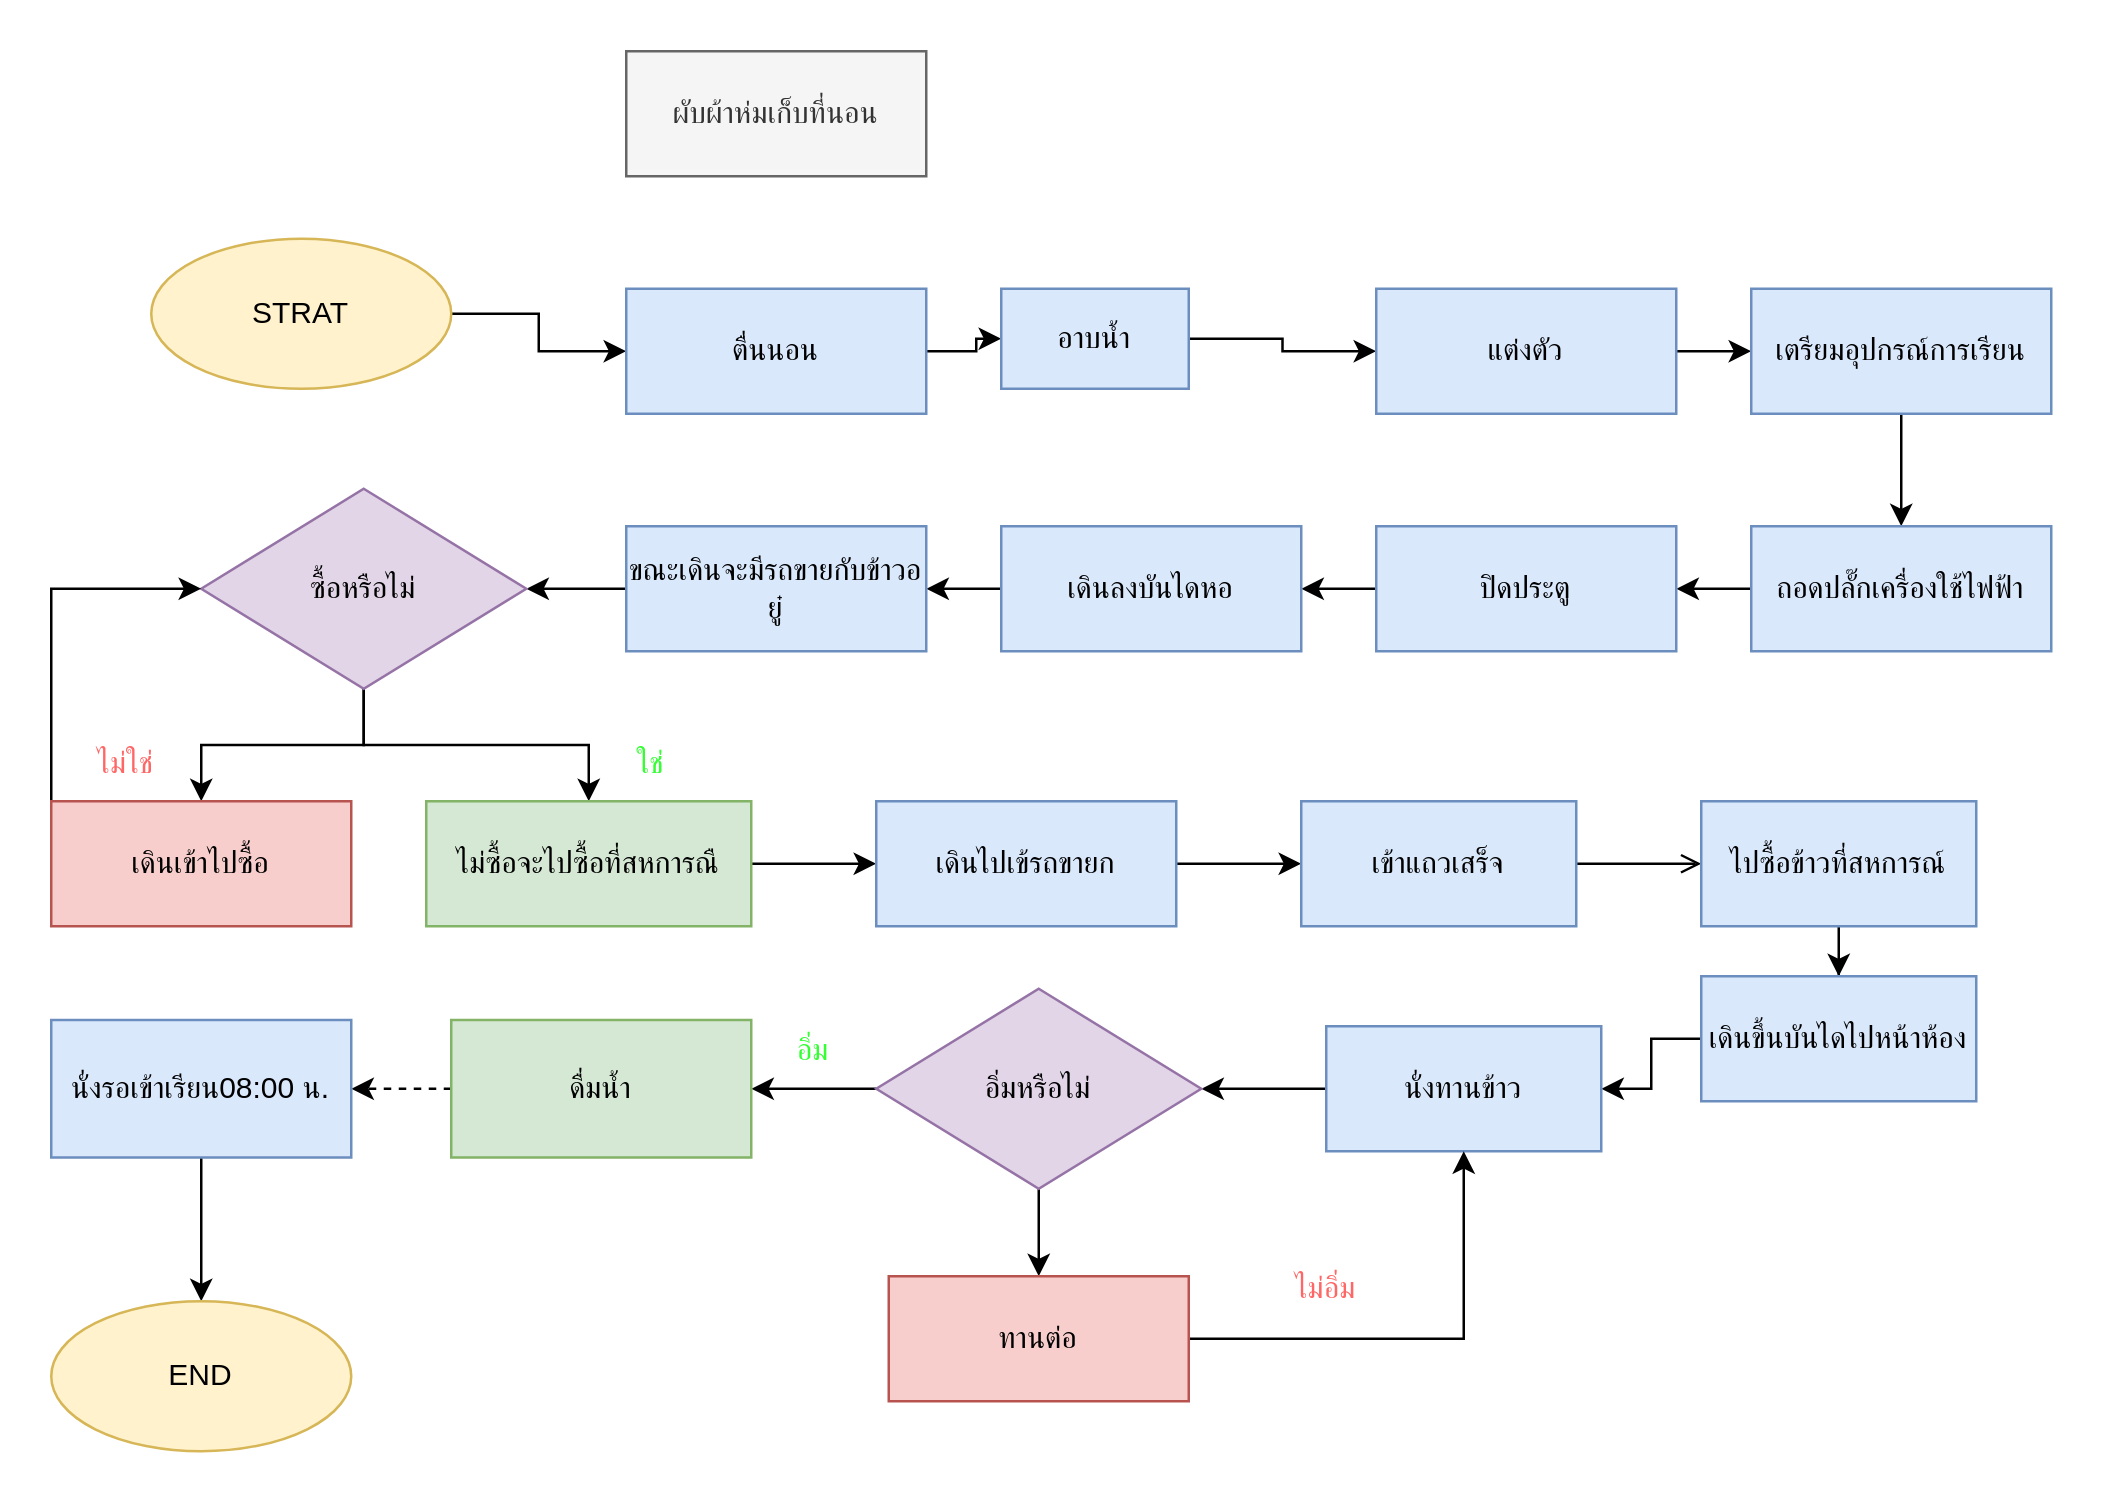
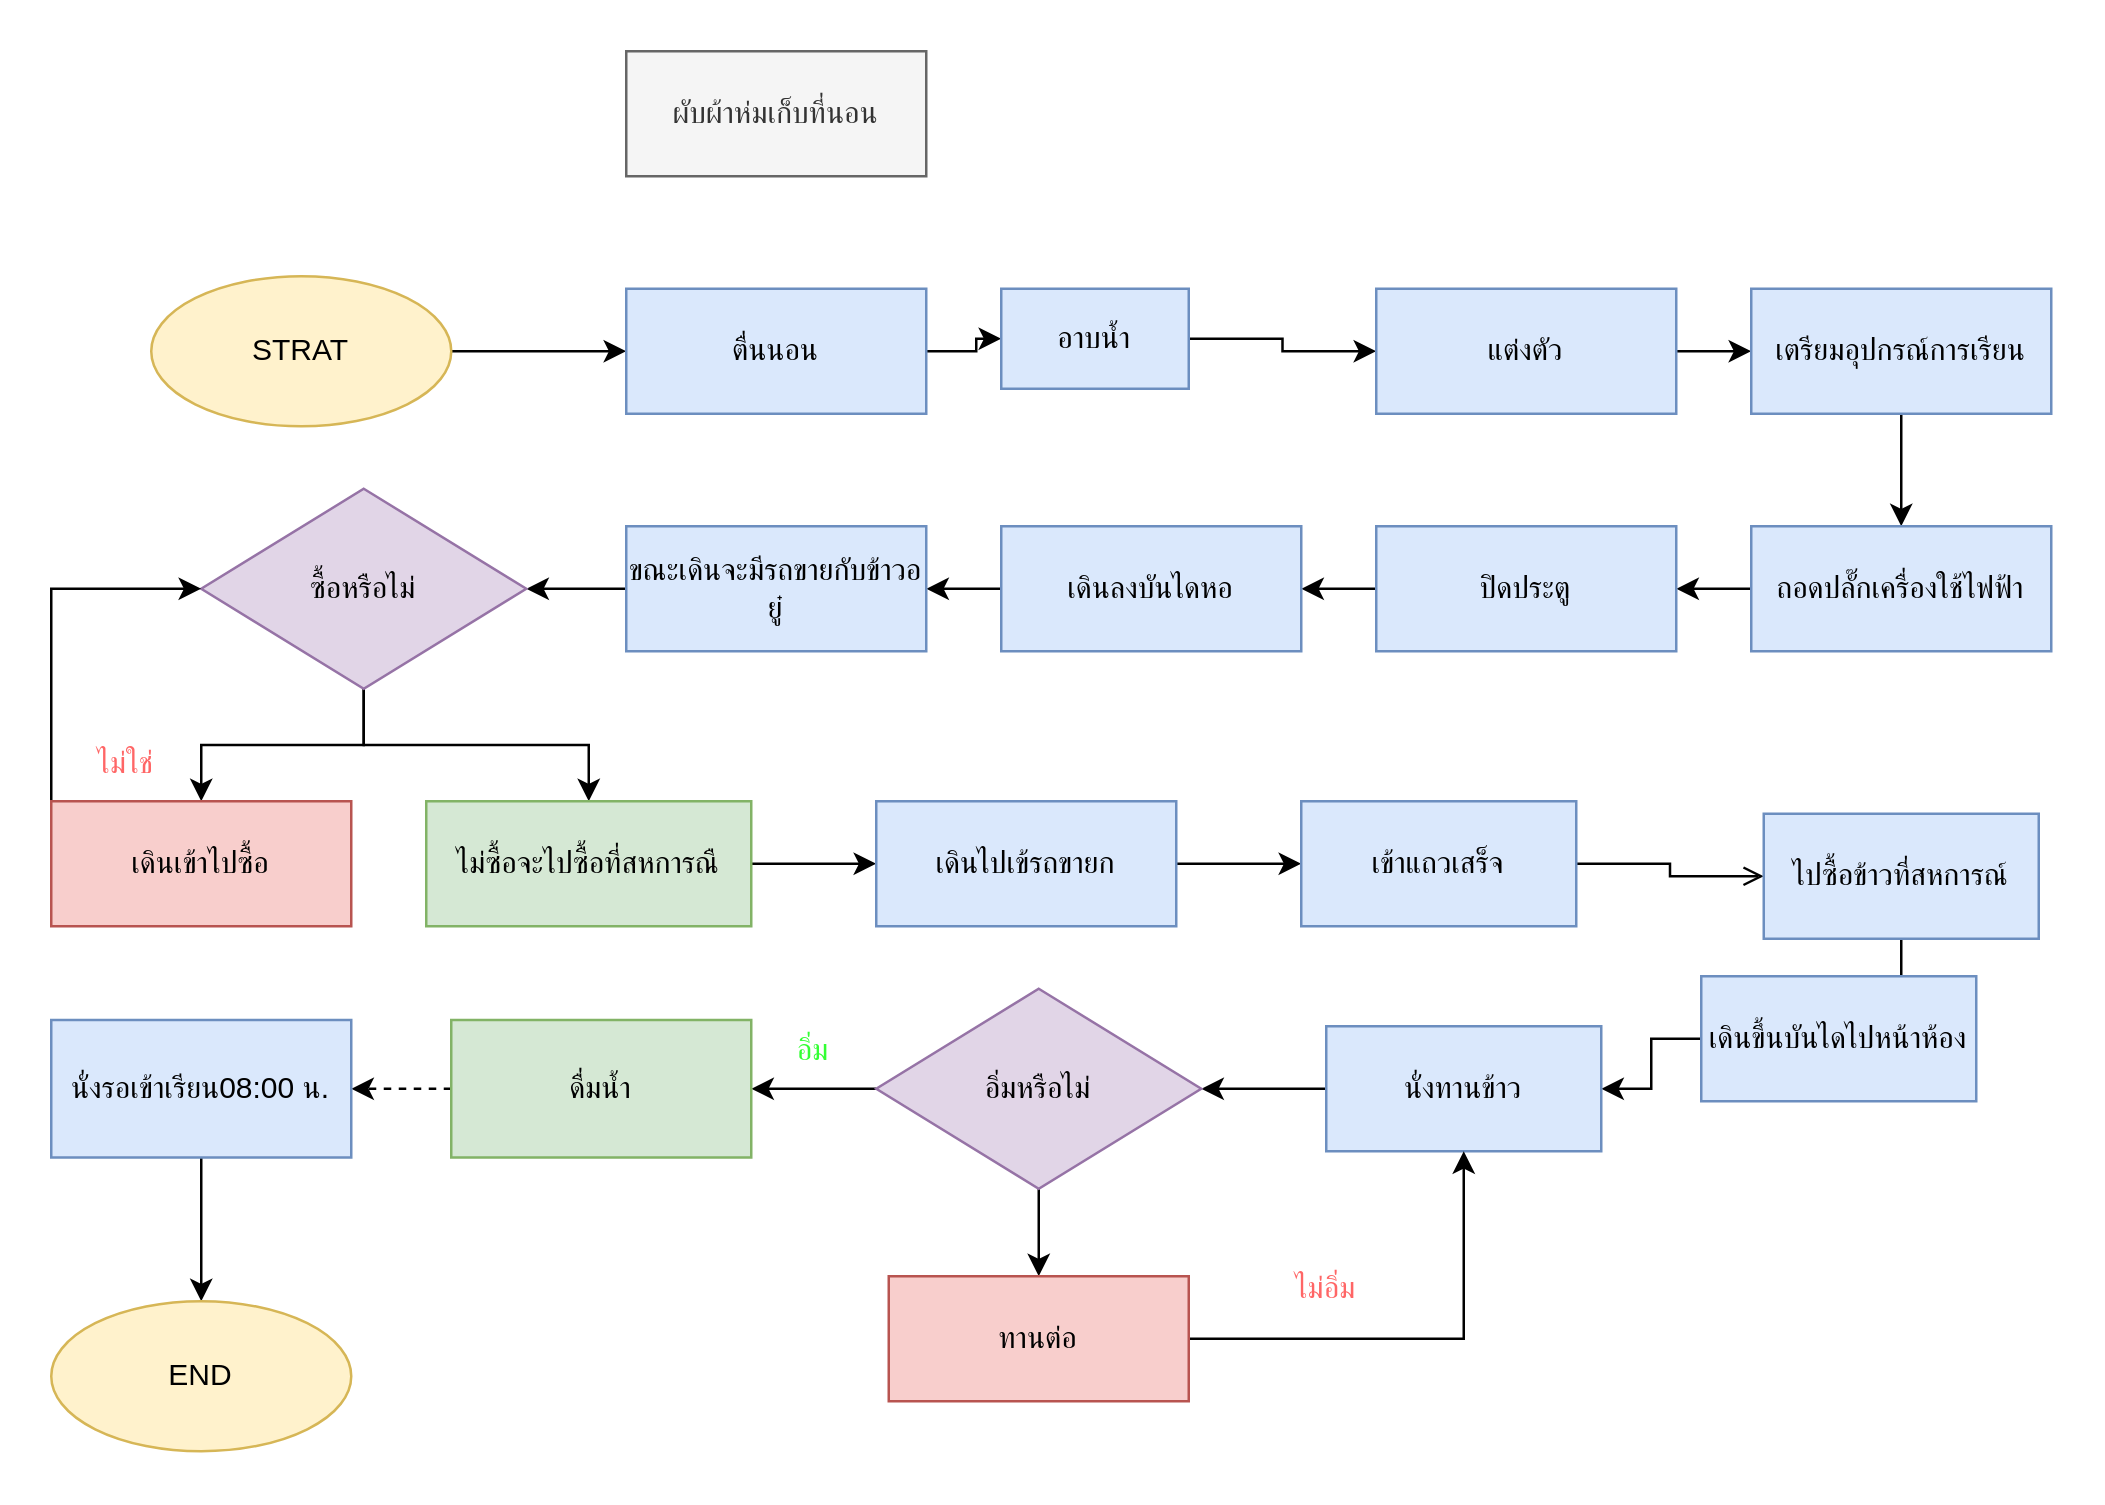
node "STRAT": moved (301, 314) -> (301, 351)
node "ใช่": removed
node "ไปซื้อข้าวที่สหการณ์": moved (1839, 864) -> (1901, 876)
